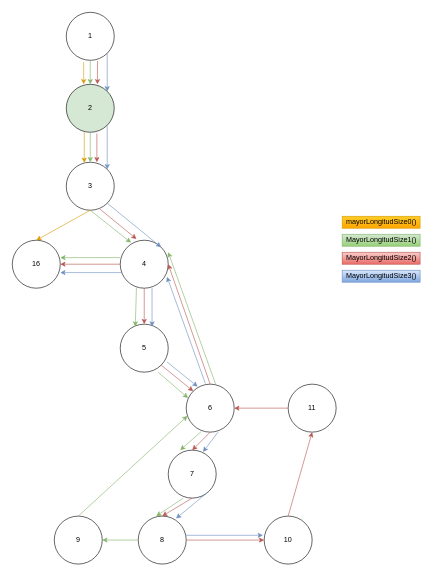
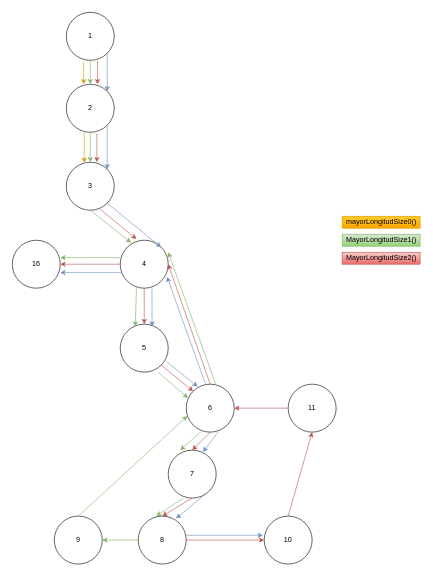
node "2": fillcolor #d5e8d4 -> #ffffff
edge "3" -> "16": removed
node "MayorLongitudSize3()": removed
